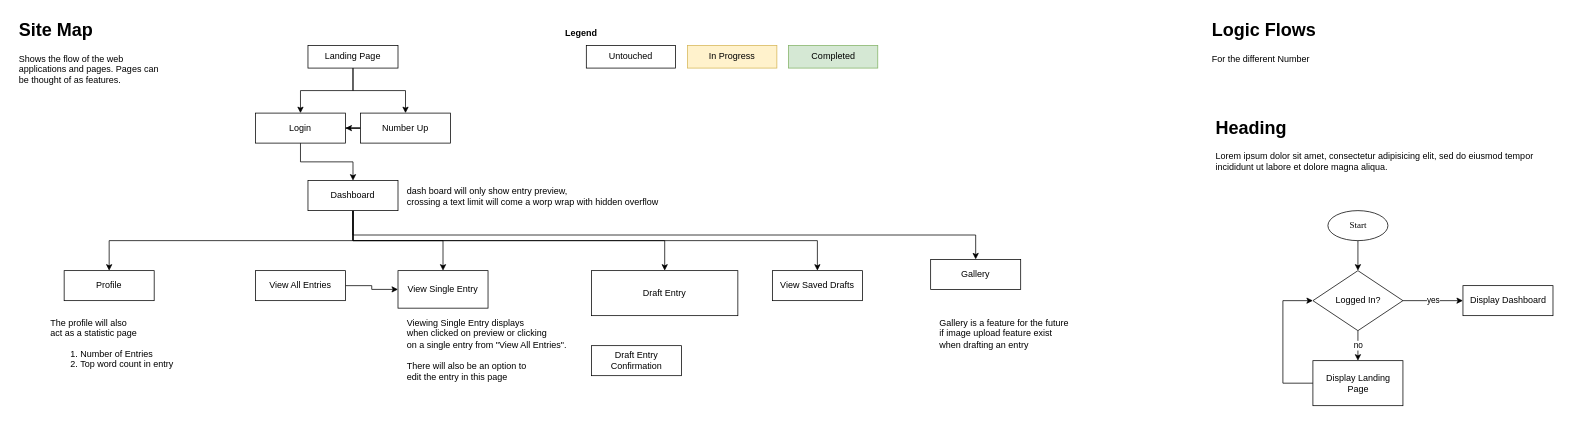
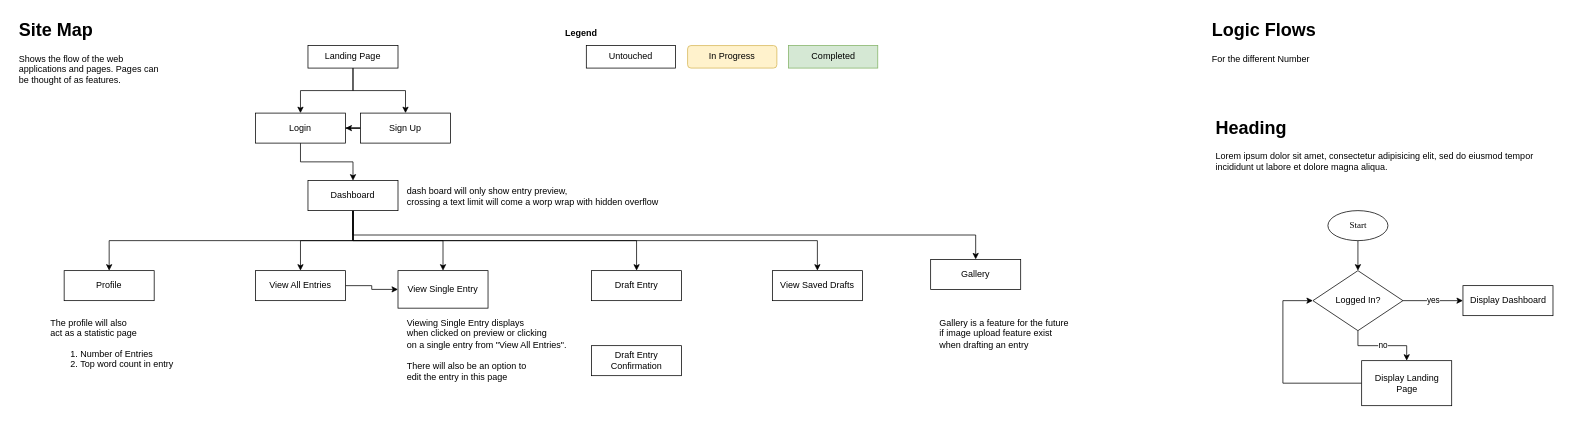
node "In Progress": shape rectangle -> rounded rectangle
node "Number Up": label "Number Up" -> "Sign Up"
edge "Dashboard" -> "View All Entries": added
node "Draft Entry": size 146x45 -> 90x30
node "Display Landing Page": moved (1358, 383) -> (1406, 383)
